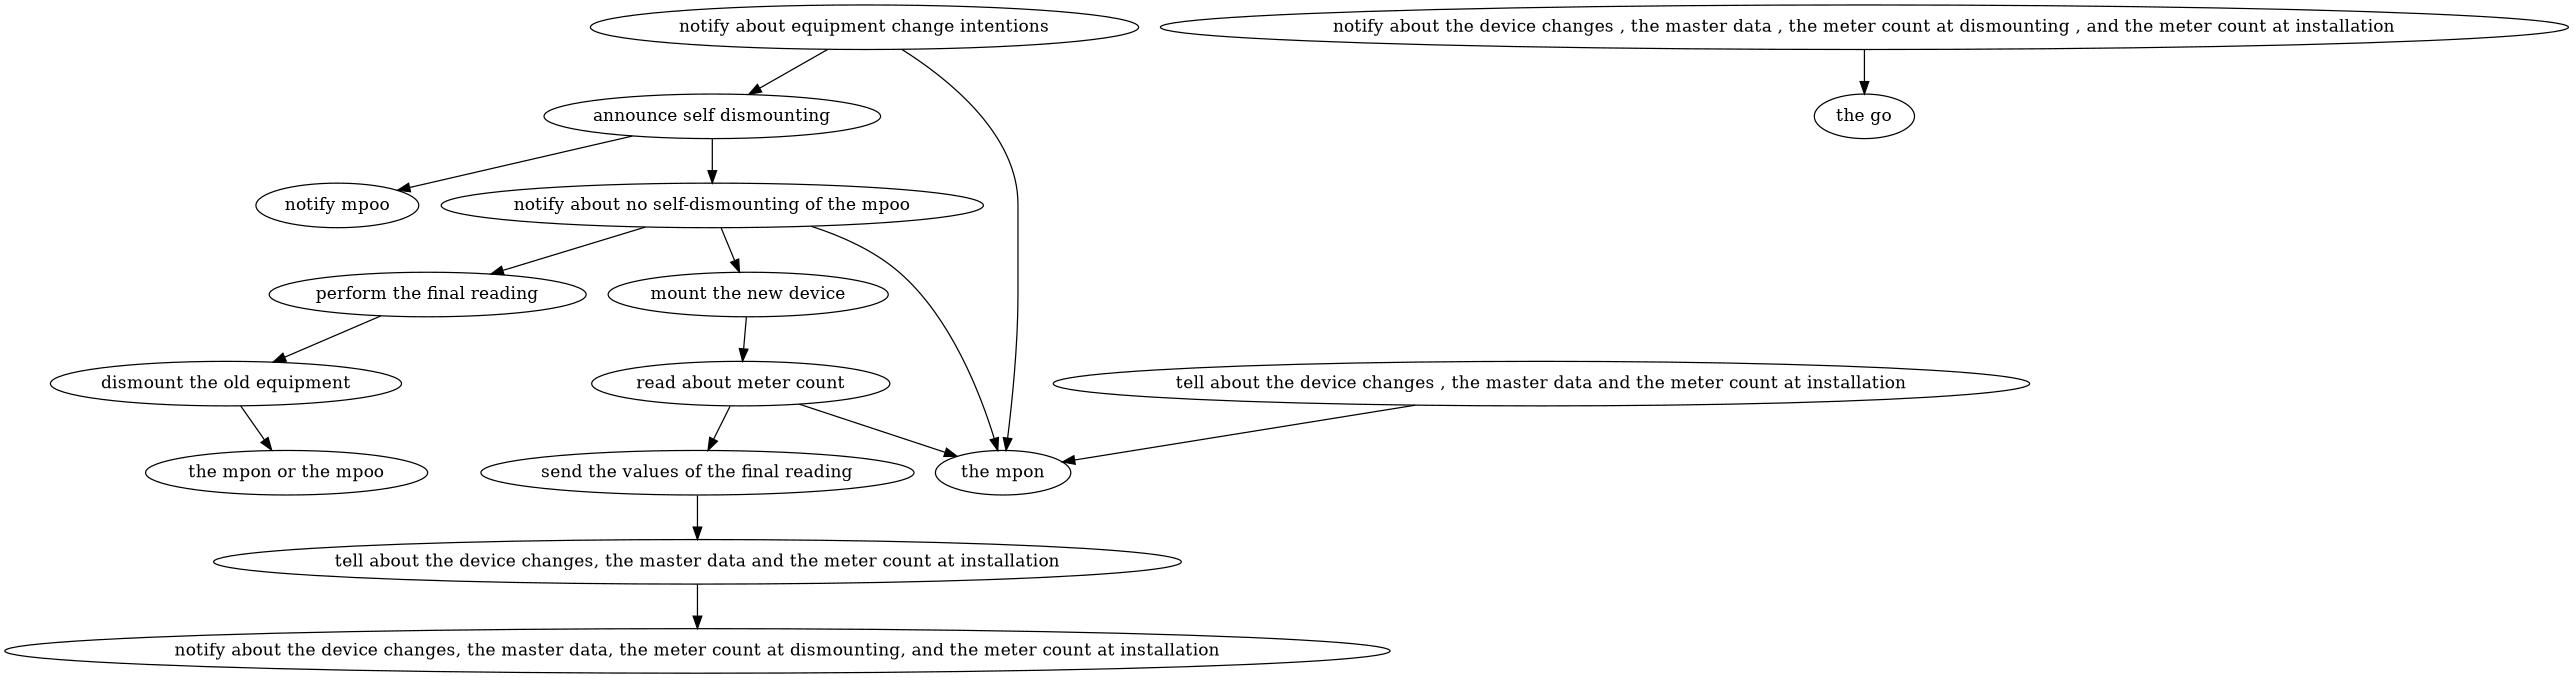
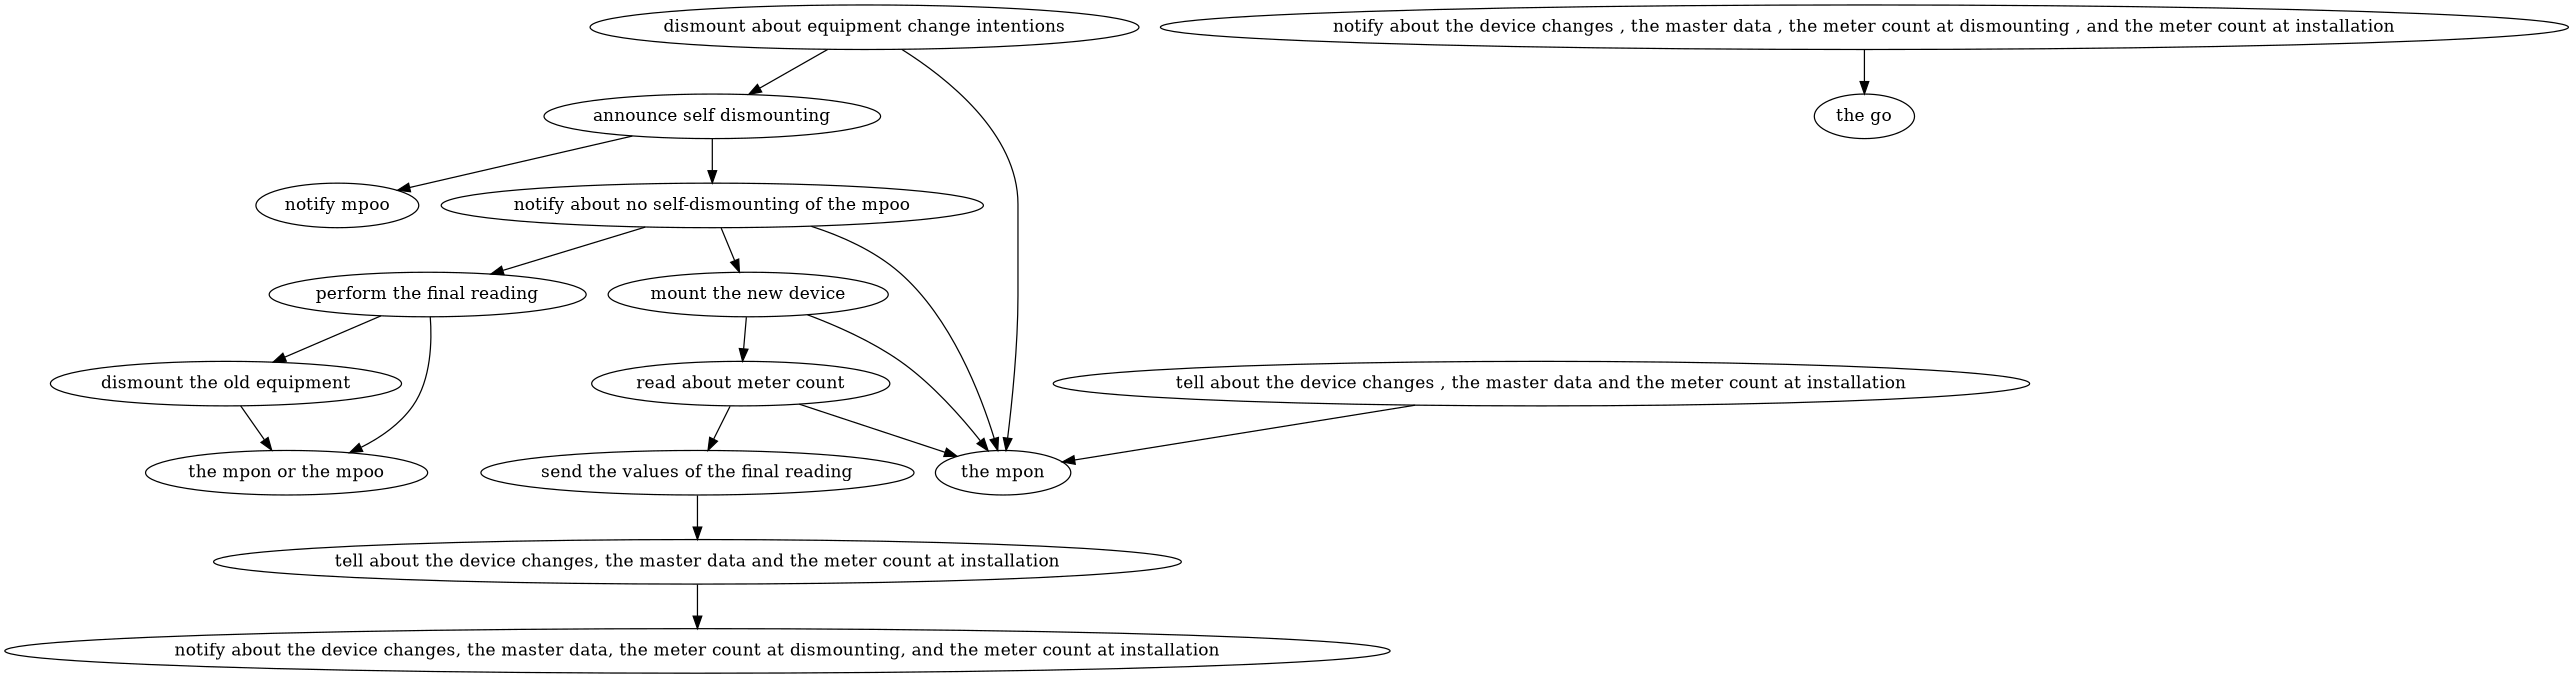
node "notify about equipment change intentions": label "notify about equipment change intentions" -> "dismount about equipment change intentions"
edge "mount the new device" -> "the mpon": added
edge "perform the final reading" -> "the mpon or the mpoo": added
